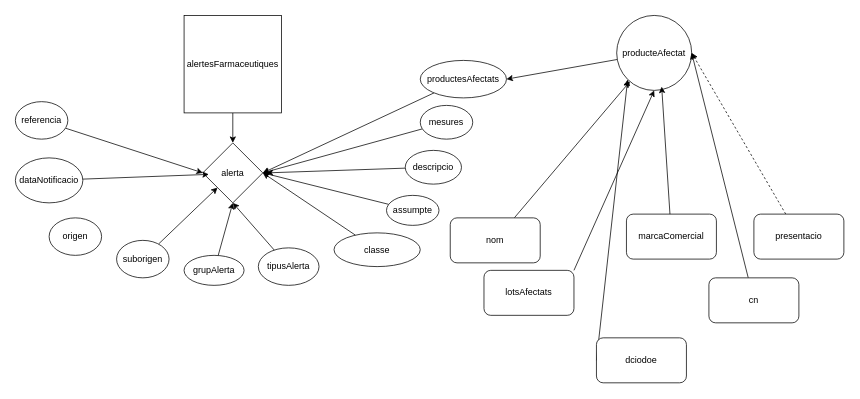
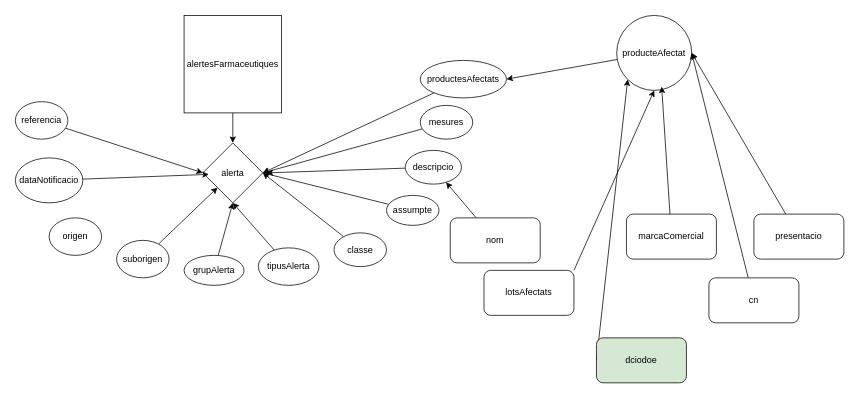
edge "presentacio" -> "producteAfectat": style dashed -> solid
edge "nom" -> "producteAfectat": now "nom" -> "descripcio"
node "classe": size 86x34 -> 53x34
node "dciodoe": fillcolor #ffffff -> #d5e8d4
